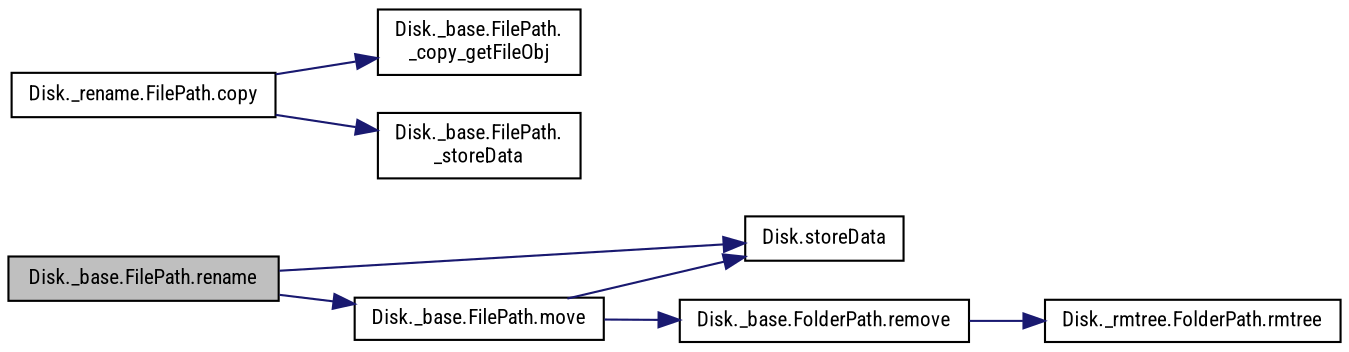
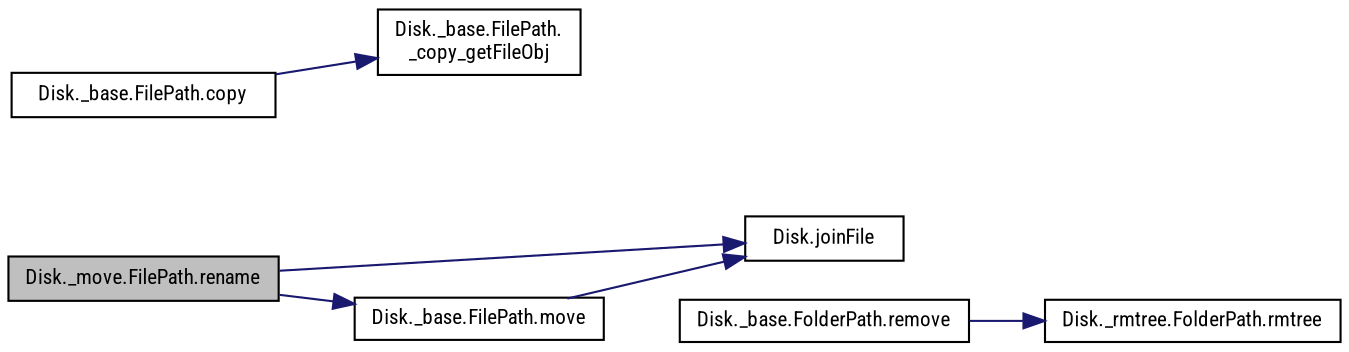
node "Disk._rename.FilePath.copy": label "Disk._rename.FilePath.copy" -> "Disk._base.FilePath.copy"
node "Disk._base.FilePath. _storeData": removed
node "Disk.storeData": label "Disk.storeData" -> "Disk.joinFile"
node "Disk._base.FilePath.rename": label "Disk._base.FilePath.rename" -> "Disk._move.FilePath.rename"
edge "Disk._base.FilePath.move" -> "Disk._base.FolderPath.remove": removed
